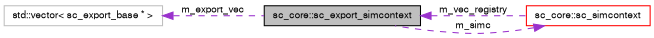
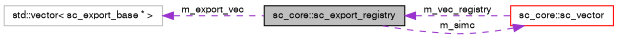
node "sc_core::sc_export_simcontext": label "sc_core::sc_export_simcontext" -> "sc_core::sc_export_registry"
node "sc_core::sc_simcontext": label "sc_core::sc_simcontext" -> "sc_core::sc_vector"
